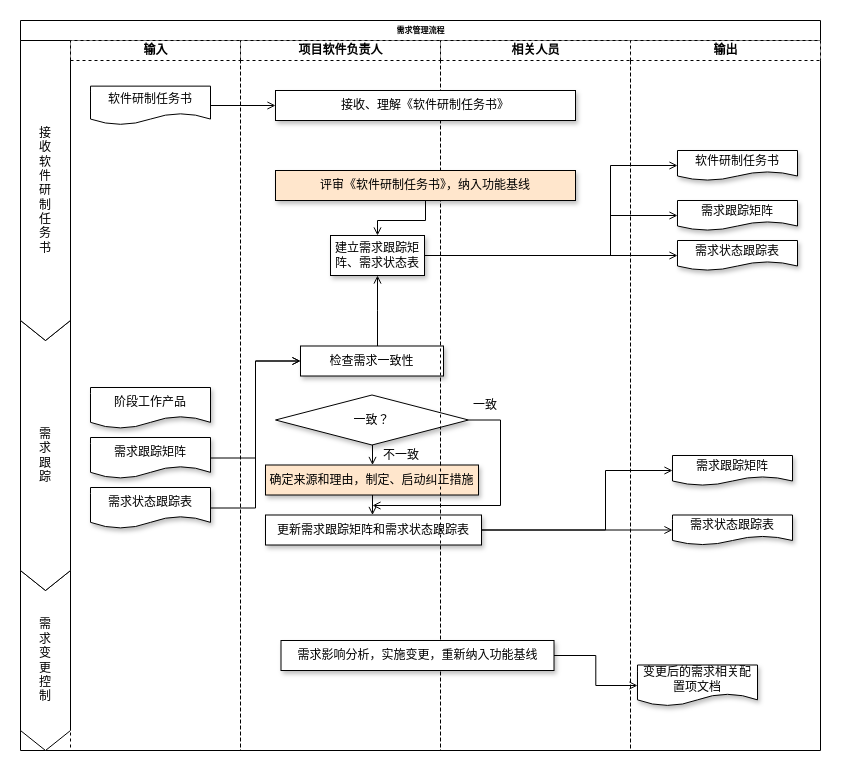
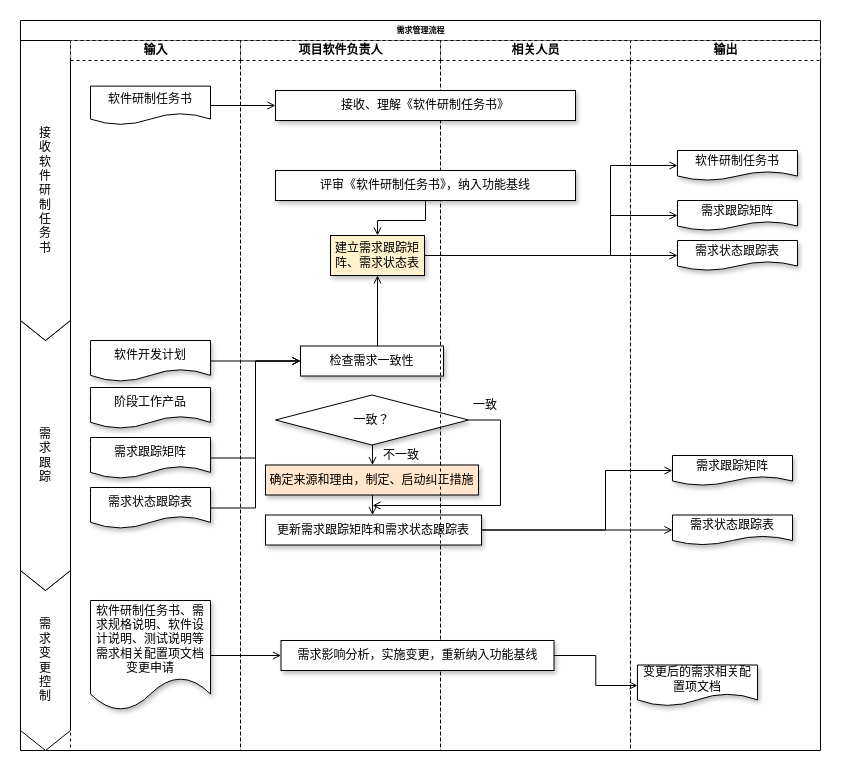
node "评审《软件研制任务书》，纳入功能基线": fillcolor #ffe6cc -> #ffffff
node "建立需求跟踪矩阵、需求状态表": fillcolor #ffffff -> #fff2cc
node "软件开发计划": added
edge "软件开发计划" -> "检查需求一致性": added
node "软件研制任务书、需求规格说明、软件设计说明、测试说明等需求相关配置项文档变更申请": added
edge "软件研制任务书、需求规格说明、软件设计说明、测试说明等需求相关配置项文档变更申请" -> "需求影响分析，实施变更，重新纳入功能基线": added
